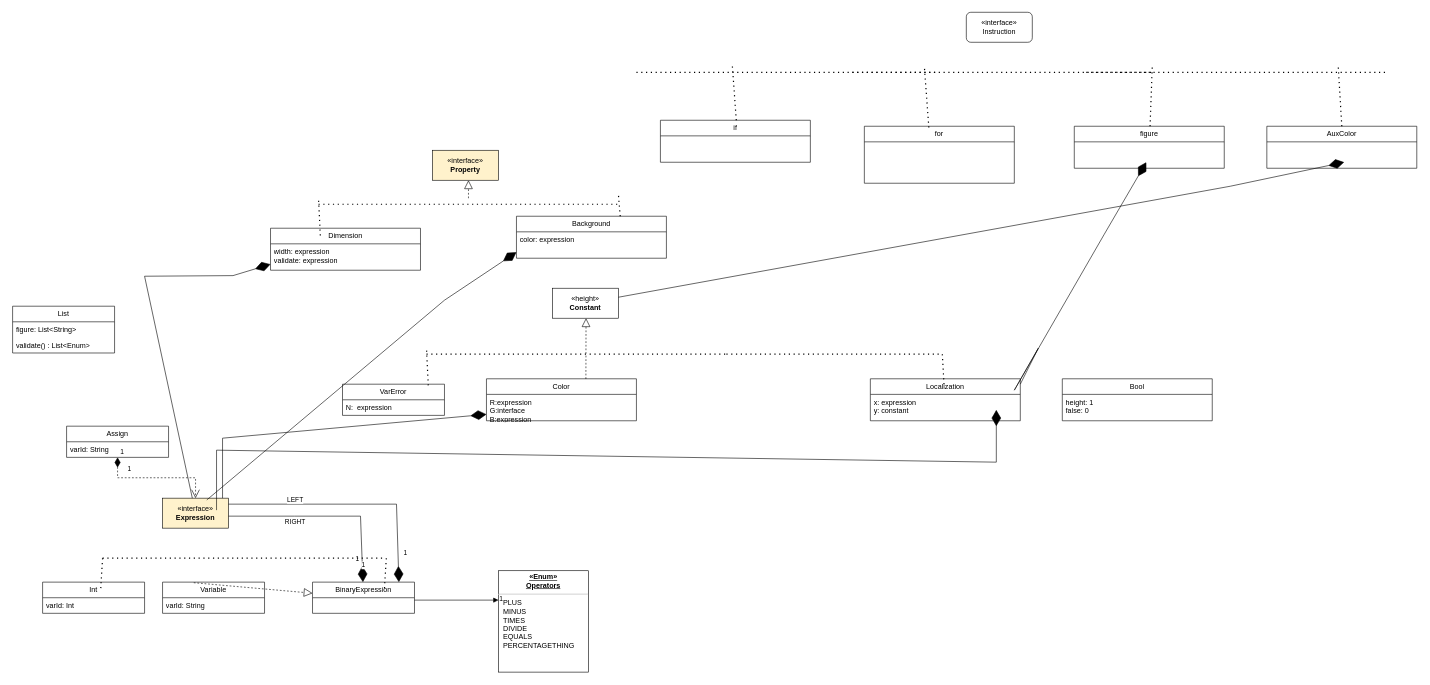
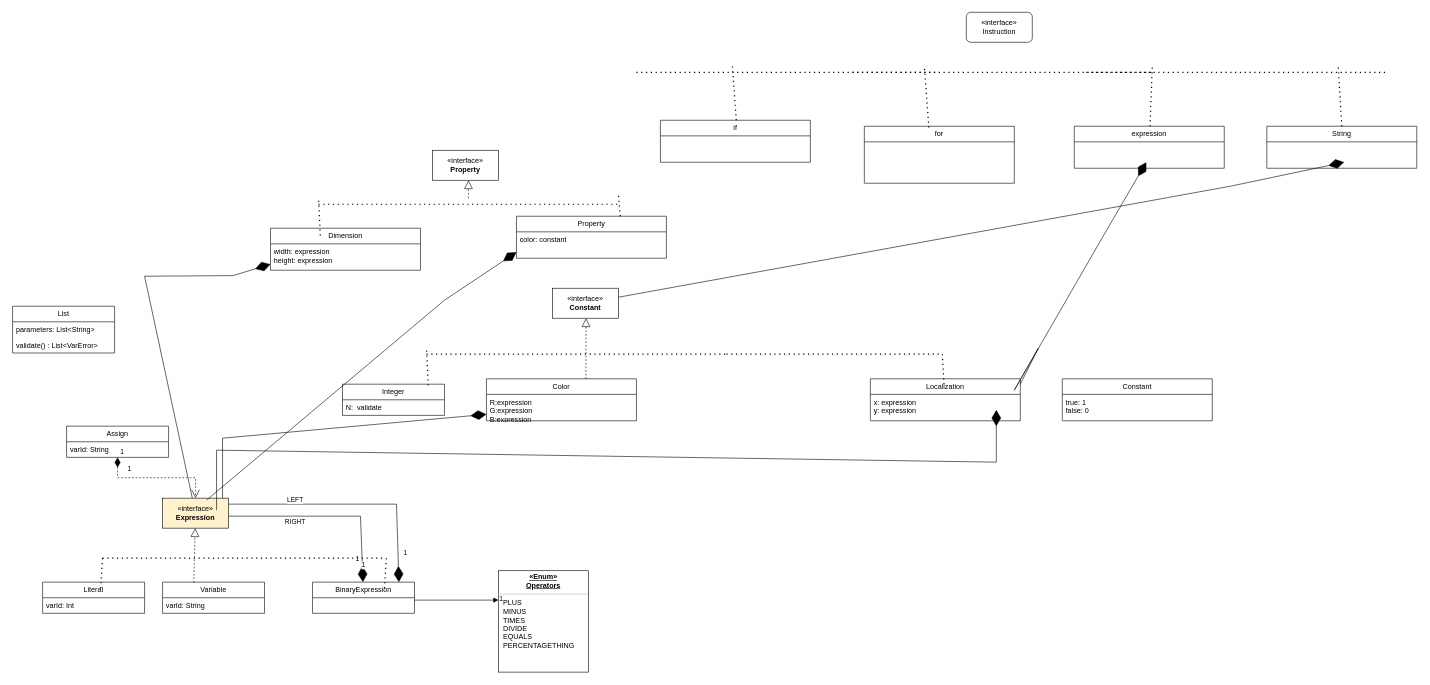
node "figure": label "figure" -> "expression"
node "AuxColor": label "AuxColor" -> "String"
node "«interface» Property": fillcolor #fff2cc -> #ffffff
node "Background": label "Background" -> "Property"
node "color: expression": label "color: expression" -> "color: constant"
node "width: expression validate: expression": label "width: expression validate: expression" -> "width: expression height: expression"
node "«height» Constant": label "«height» Constant" -> "«interface» Constant"
node "figure: List<String>": label "figure: List<String>" -> "parameters: List<String>"
node "validate() : List<Enum>": label "validate() : List<Enum>" -> "validate() : List<VarError>"
node "Bool": label "Bool" -> "Constant"
node "VarError": label "VarError" -> "Integer"
node "x: expression y: constant": label "x: expression y: constant" -> "x: expression y: expression"
node "height: 1 false: 0": label "height: 1 false: 0" -> "true: 1 false: 0"
node "N: expression": label "N: expression" -> "N: validate"
node "R:expression G:interface B:expression": label "R:expression G:interface B:expression" -> "R:expression G:expression B:expression"
edge "Variable" -> "BinaryExpression": now "Variable" -> "«interface» Expression"
node "Int": label "Int" -> "Literal"
